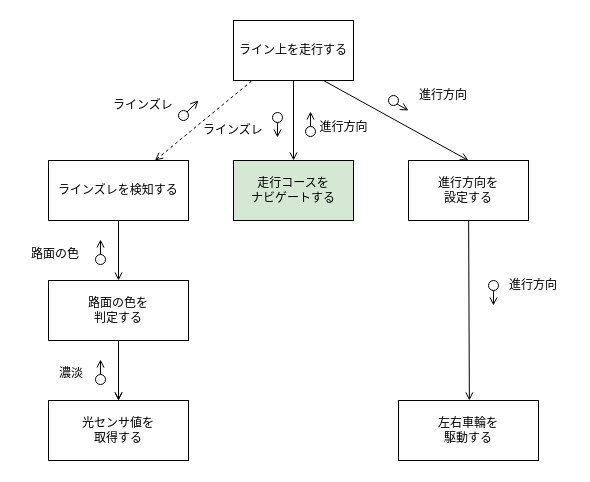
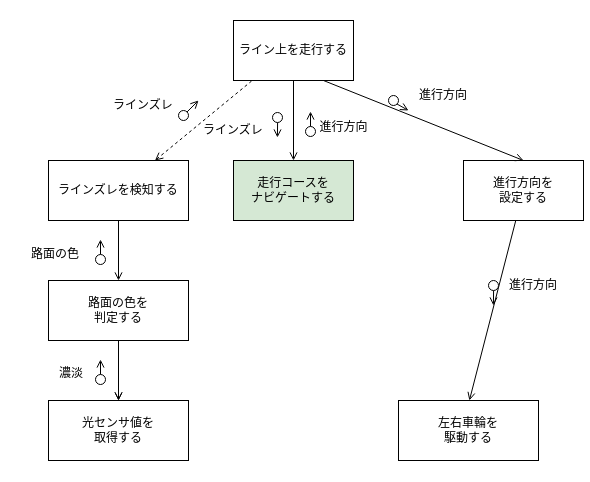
node "進行方向を 設定する": moved (469, 191) -> (524, 191)
